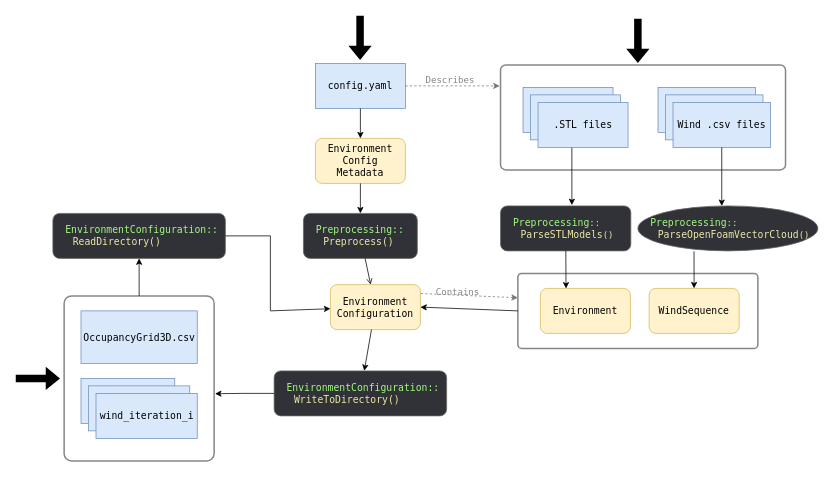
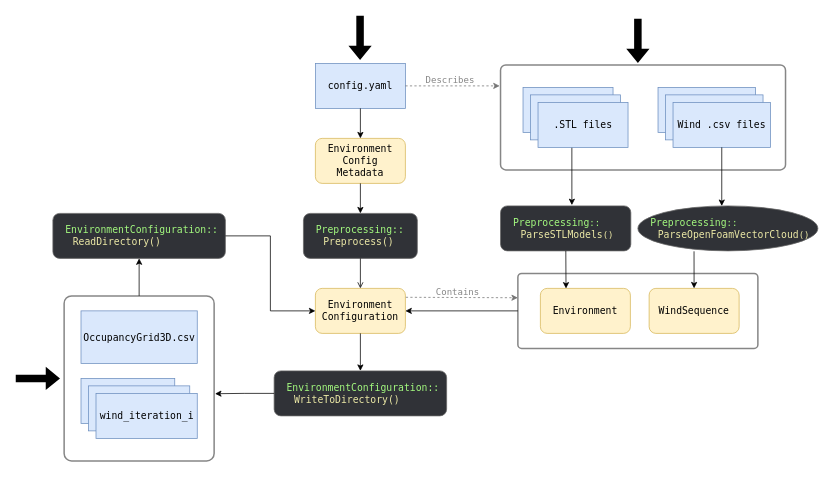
node "Environment Configuration": moved (375, 307) -> (360, 311)
